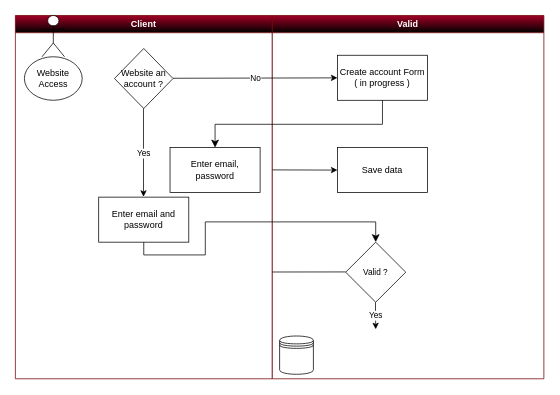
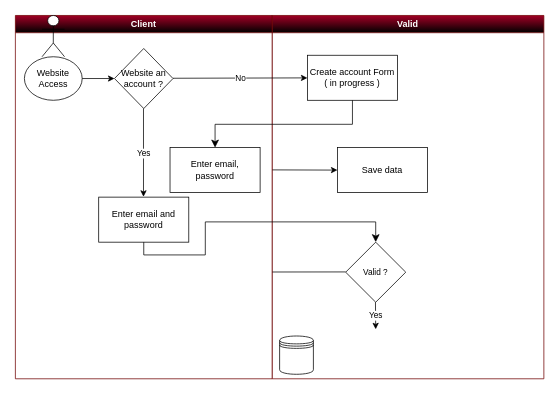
edge "Website Access" -> "Website an account ?": added
node "Create account Form ( in progress )": moved (382, 78) -> (352, 78)
